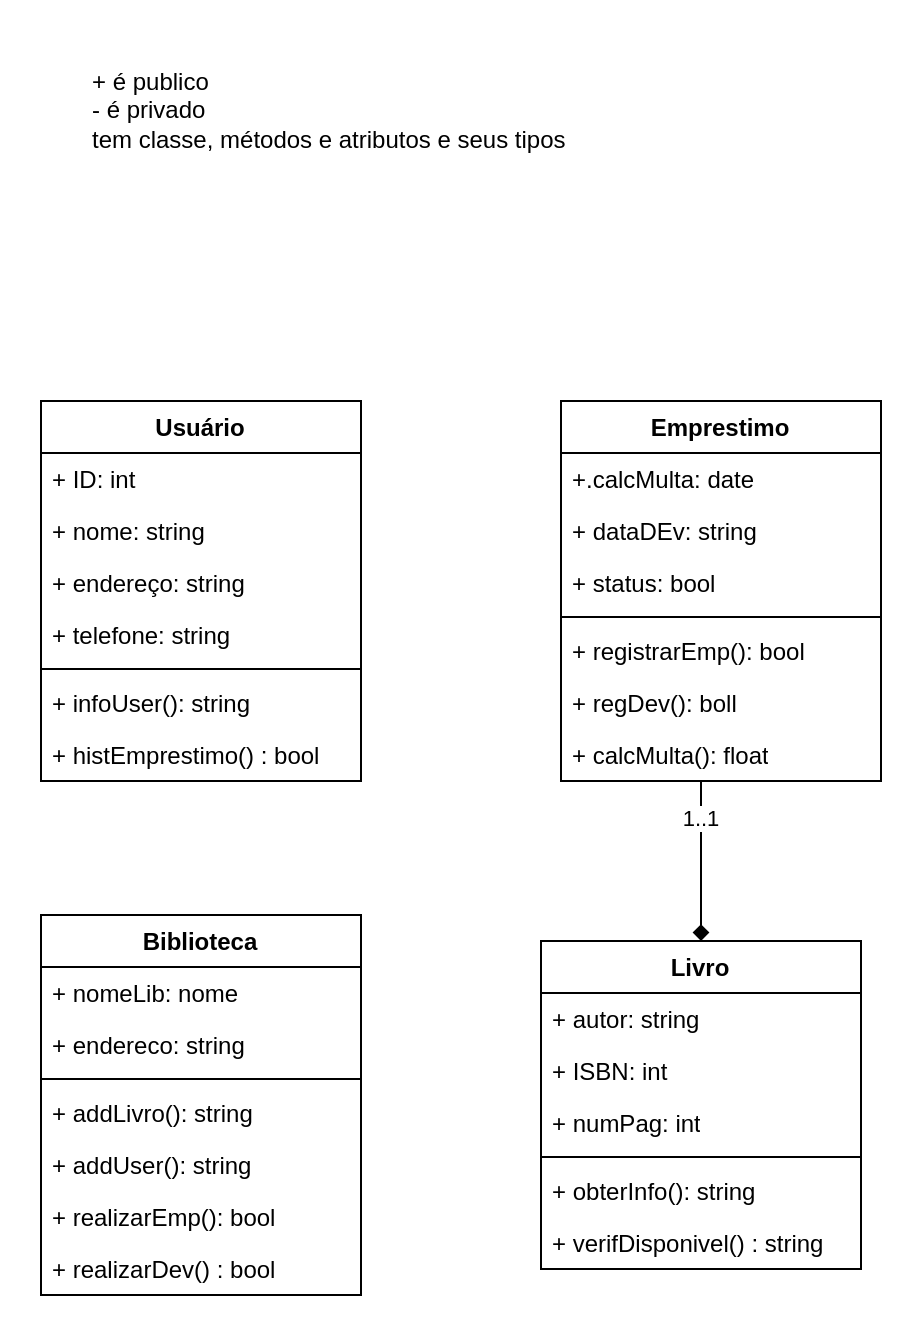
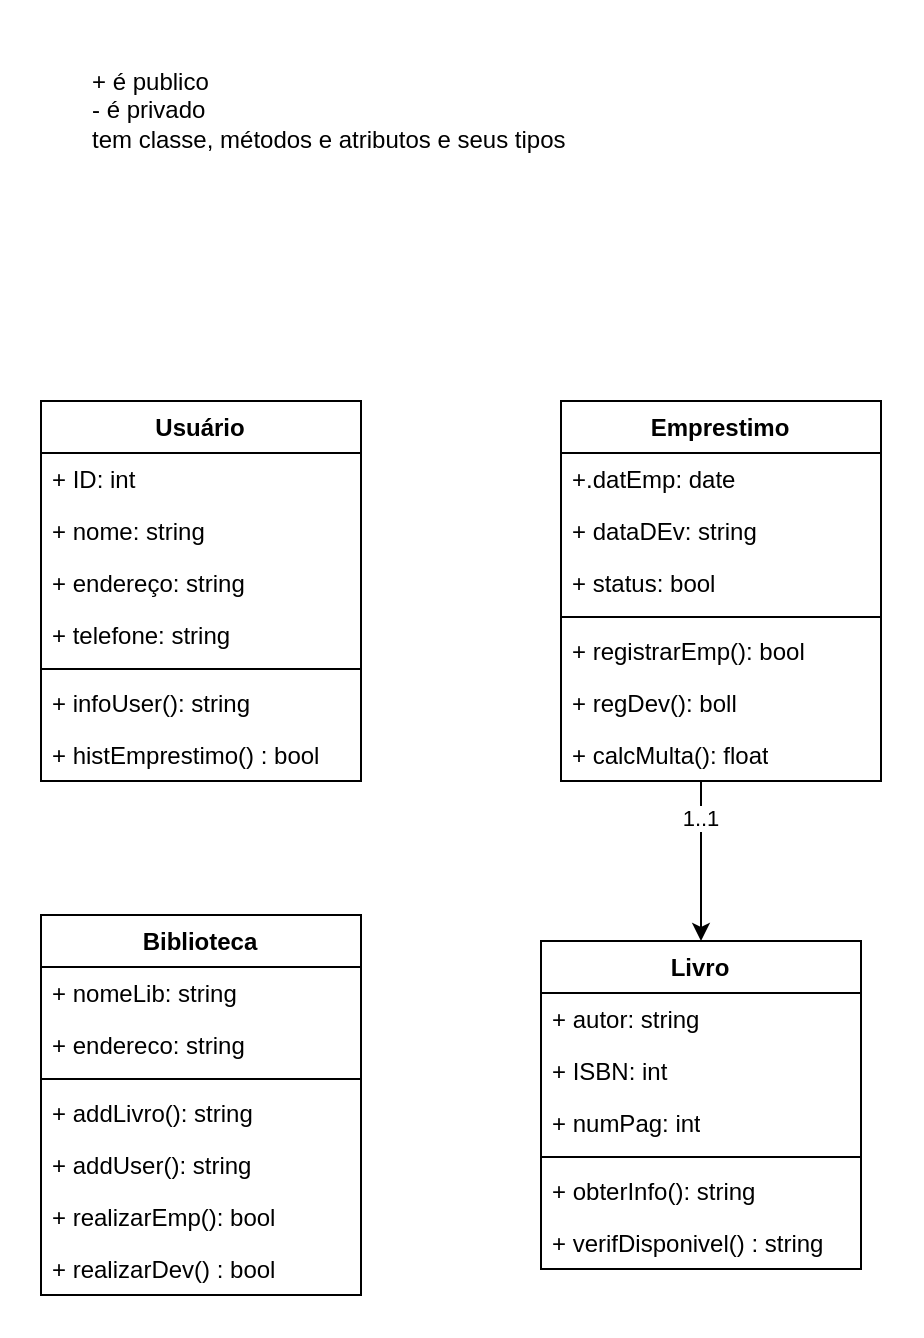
node "+.calcMulta: date": label "+.calcMulta: date" -> "+.datEmp: date"
edge "+ calcMulta(): float" -> "Livro": arrowhead diamond -> classic
node "+ nomeLib: nome": label "+ nomeLib: nome" -> "+ nomeLib: string"
